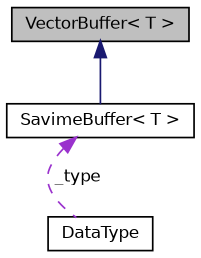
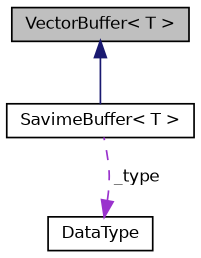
edge "DataType" -> "SavimeBuffer< T >": reversed
